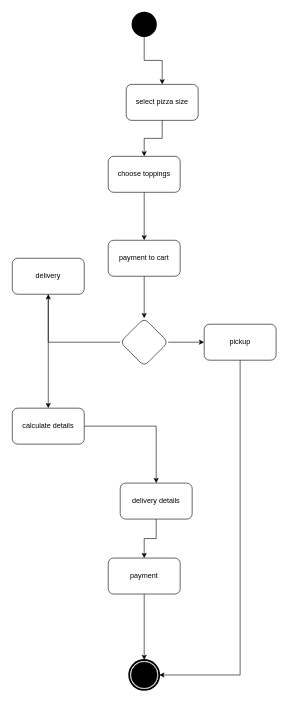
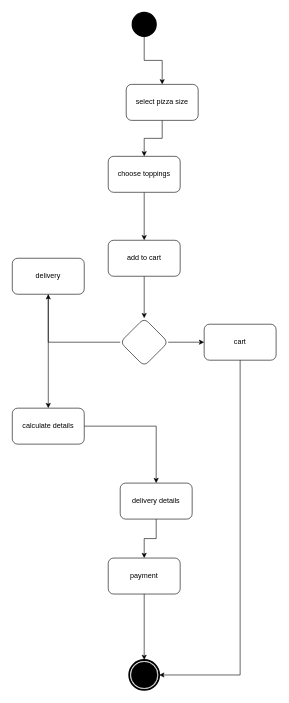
node "payment to cart": label "payment to cart" -> "add to cart"
node "pickup": label "pickup" -> "cart"
